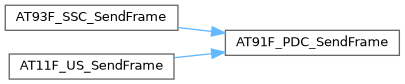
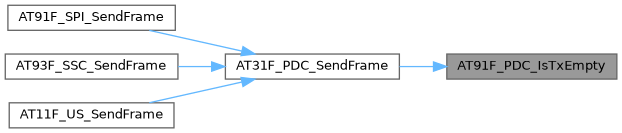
node "AT91F_SPI_SendFrame": added
node "AT91F_PDC_SendFrame": label "AT91F_PDC_SendFrame" -> "AT31F_PDC_SendFrame"
node "AT91F_PDC_IsTxEmpty": added
